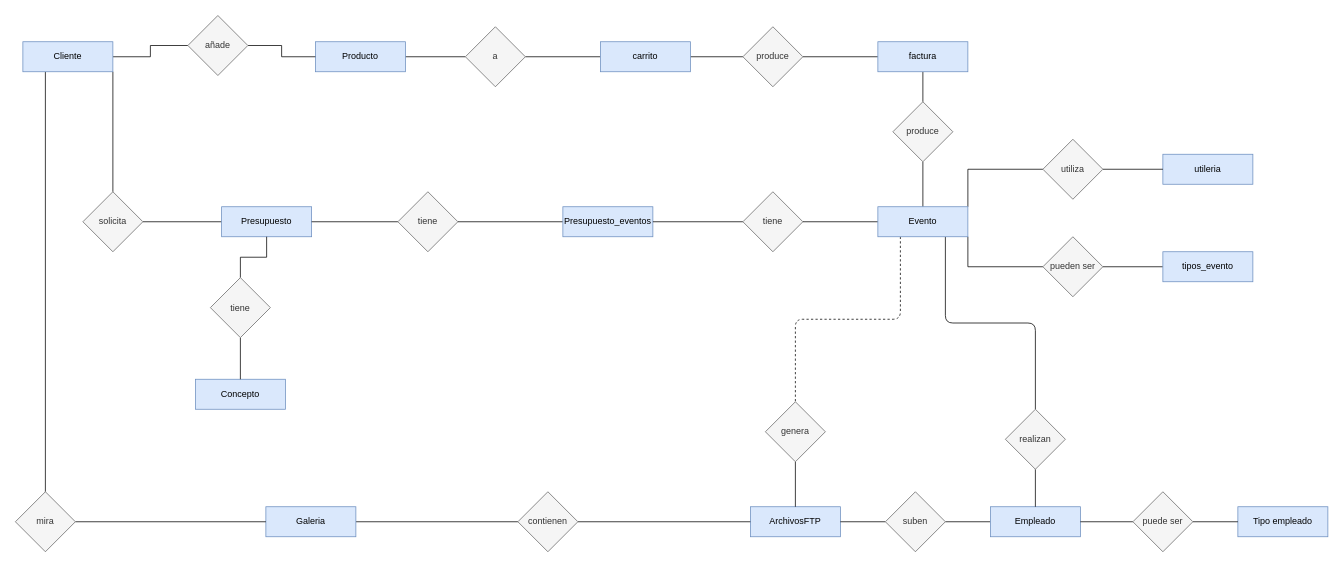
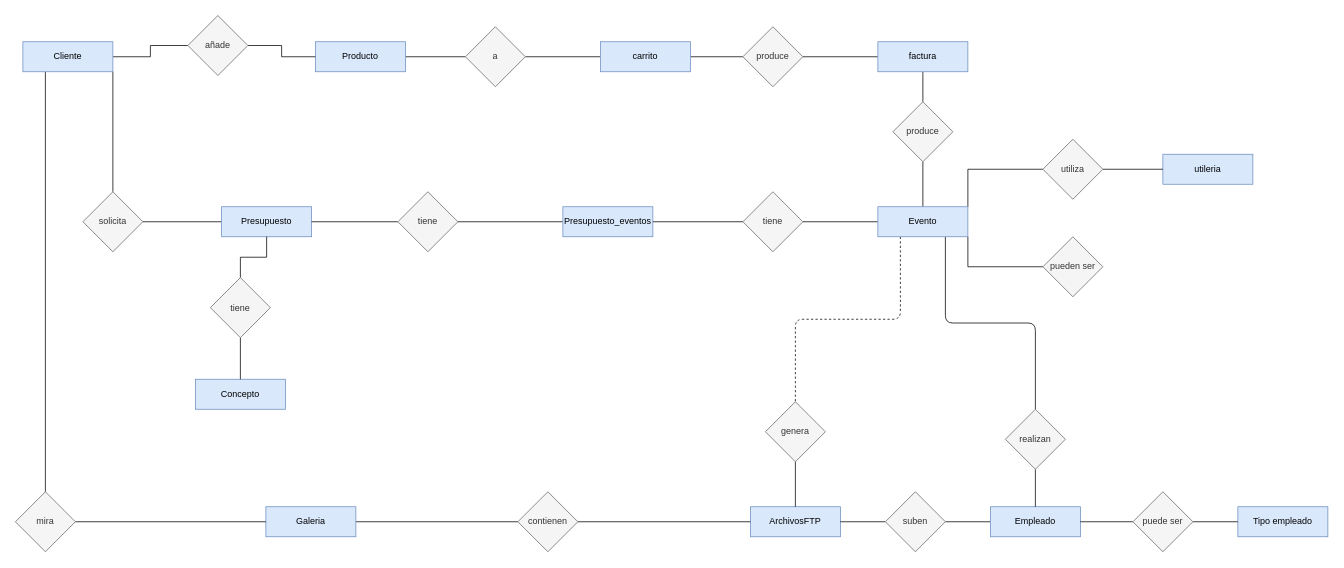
edge "pueden ser" -- "tipos_evento": removed
node "tipos_evento": removed
